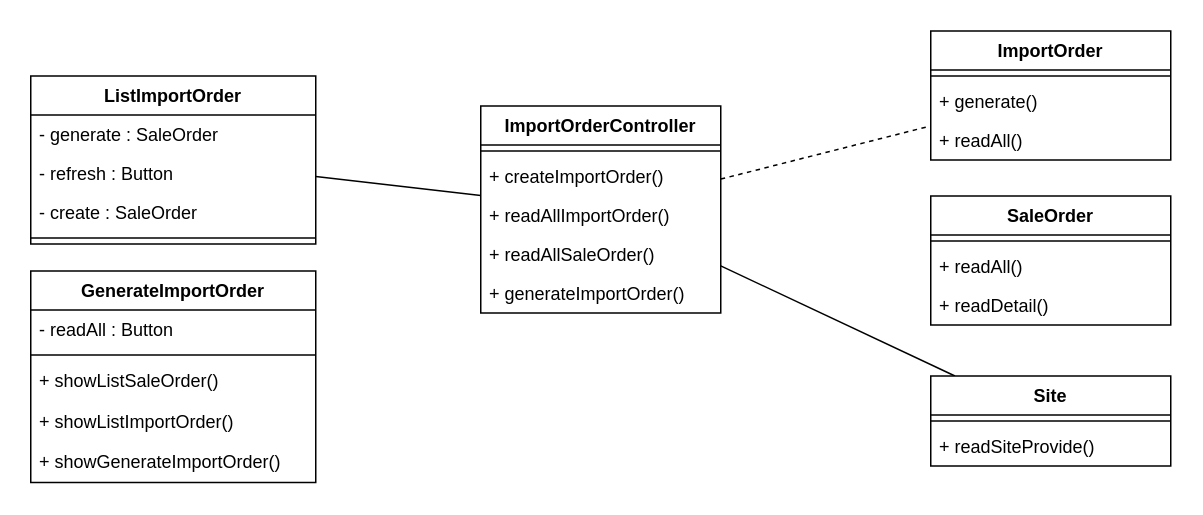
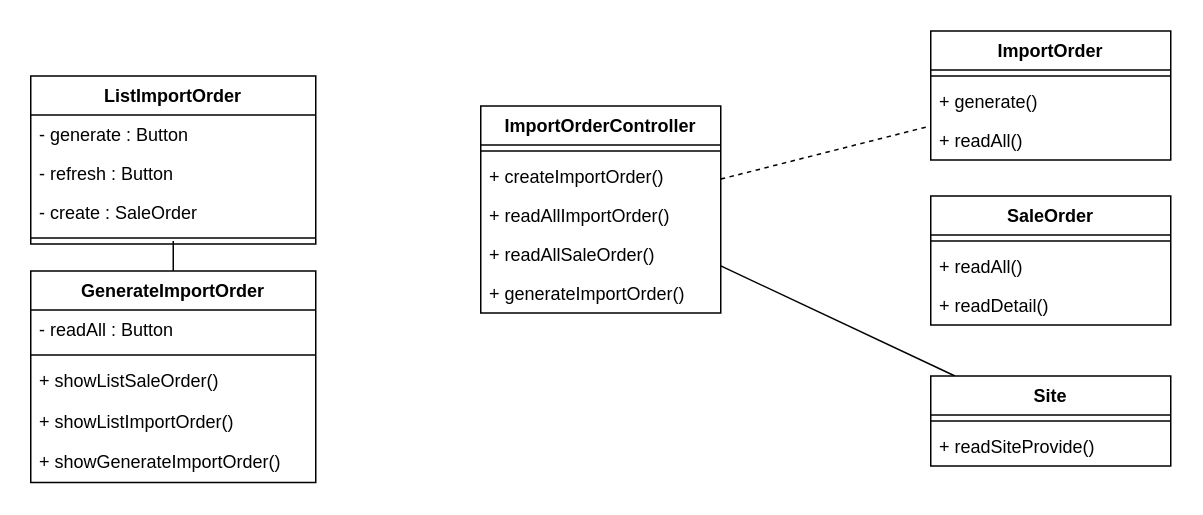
node "- generate : SaleOrder": label "- generate : SaleOrder" -> "- generate : Button"
edge "ListImportOrder" -- "ImportOrderController": removed
edge "ListImportOrder" -- "GenerateImportOrder": added
